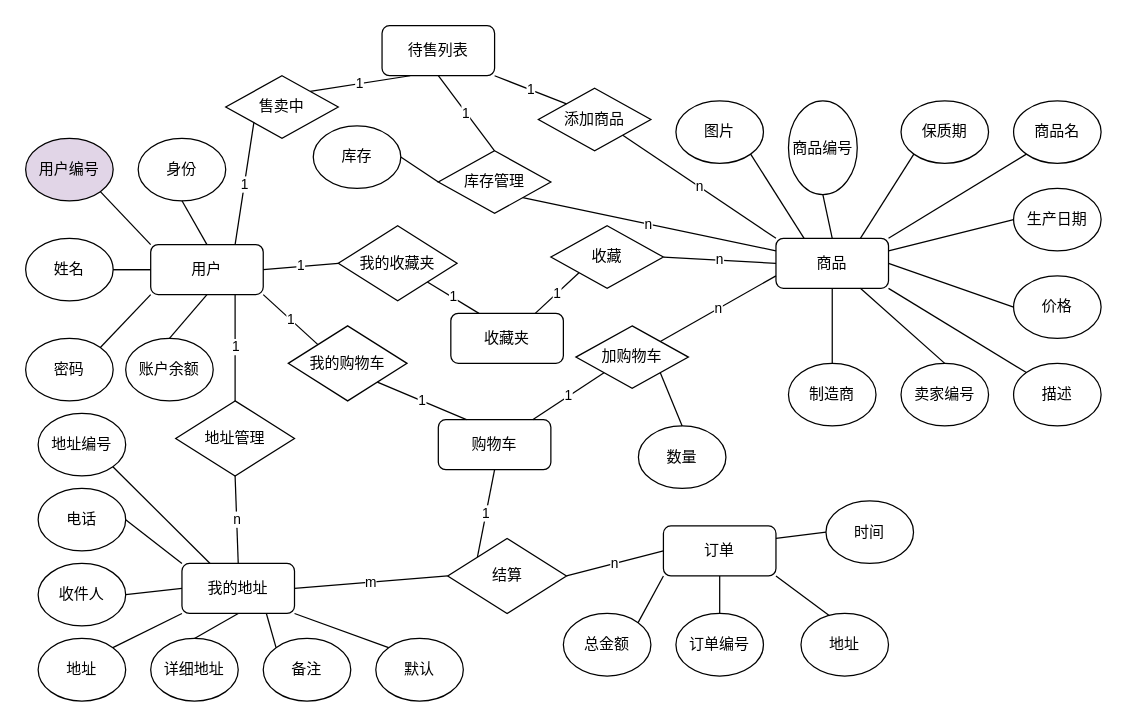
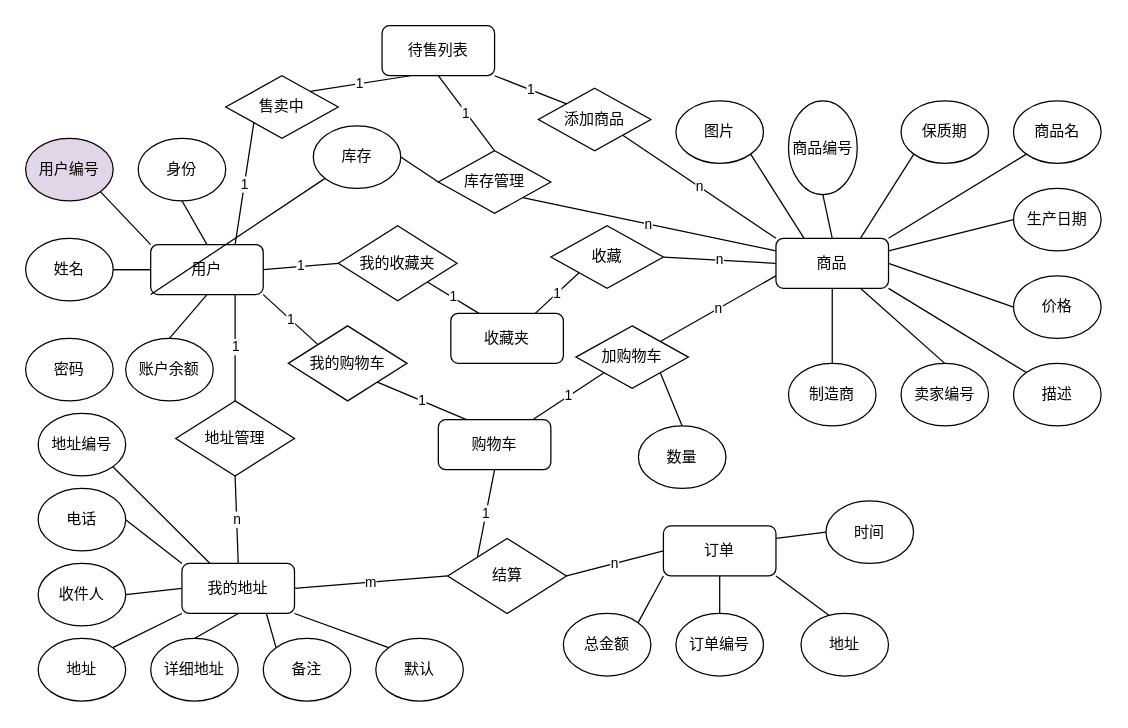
edge "用户" -- "密码": now "用户" -- "库存"
